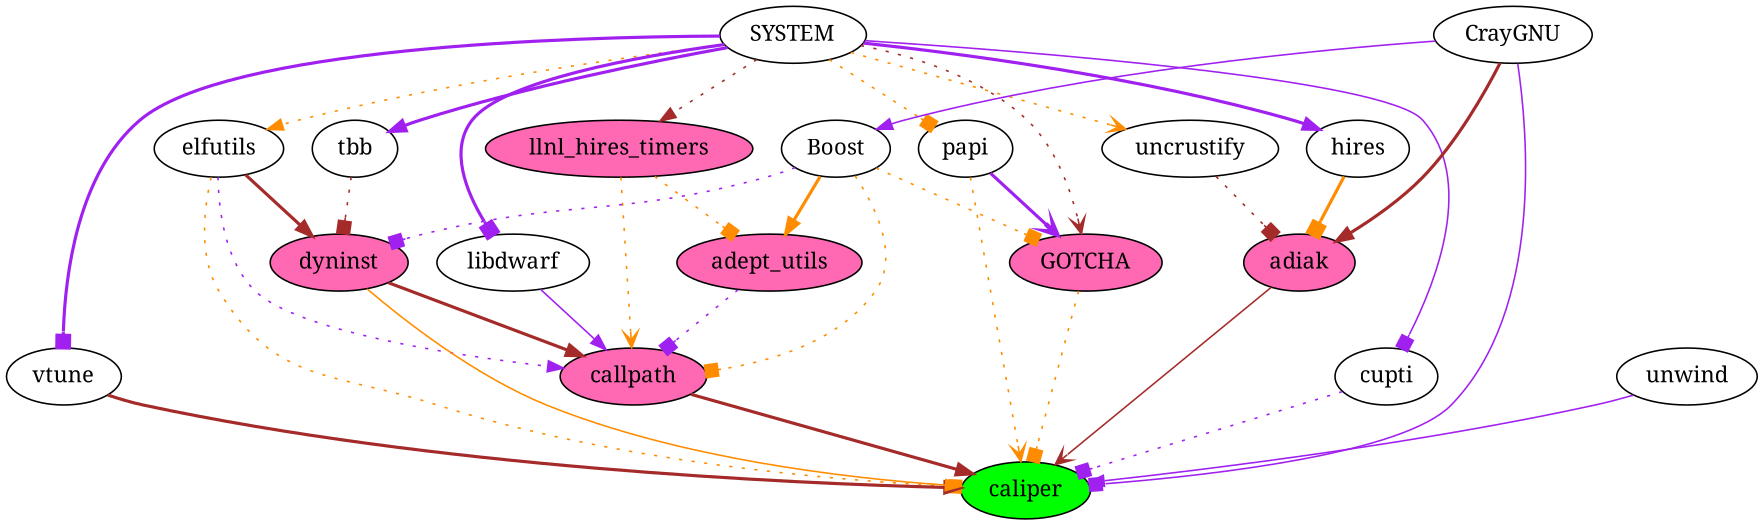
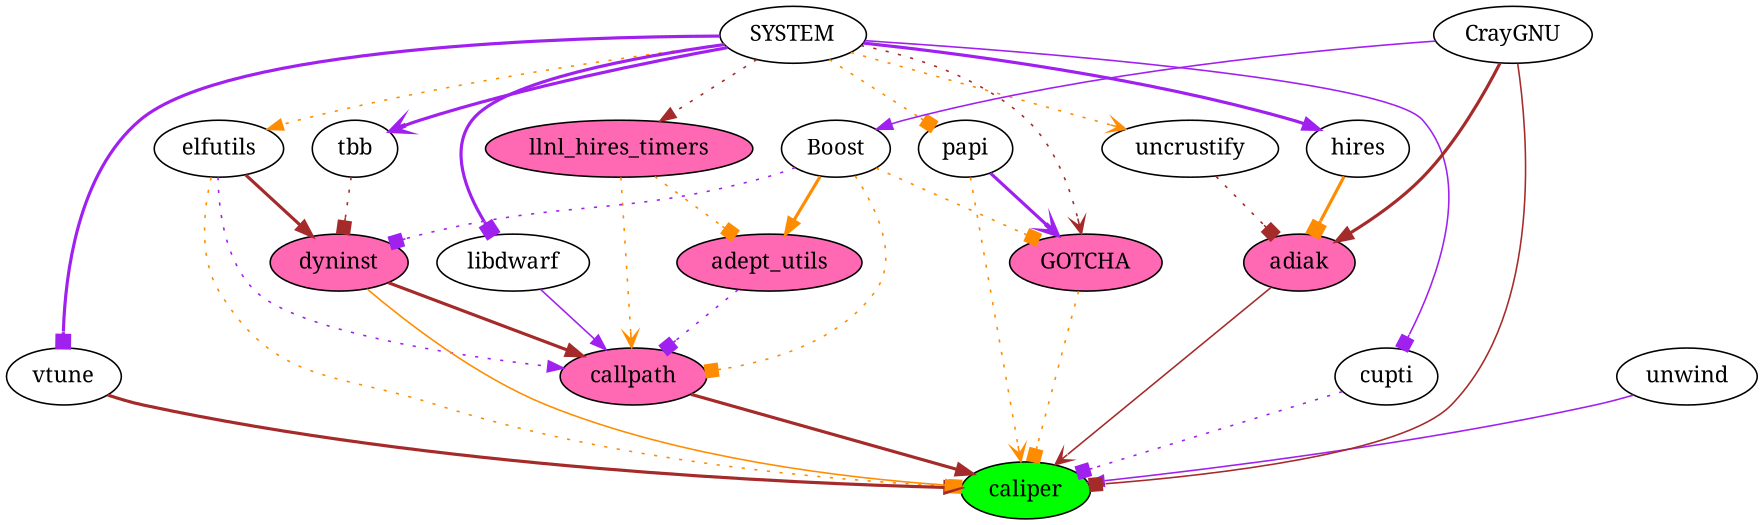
edge "SYSTEM" -> "tbb": arrowhead normal -> vee
edge "CrayGNU" -> "caliper": color purple -> brown
